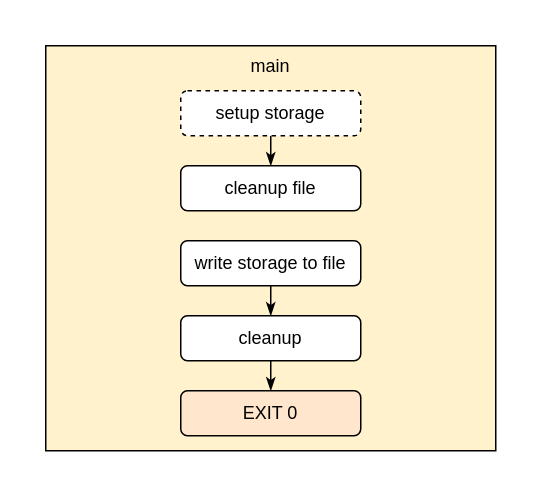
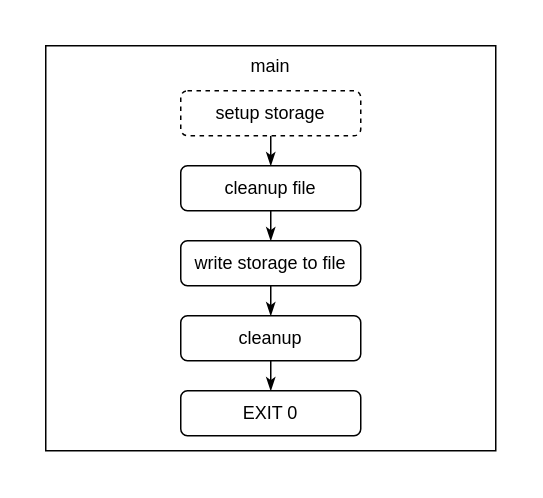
node "main": fillcolor #fff2cc -> #ffffff
edge "cleanup file" -> "write storage to file": added
node "EXIT 0": fillcolor #ffe6cc -> #ffffff
